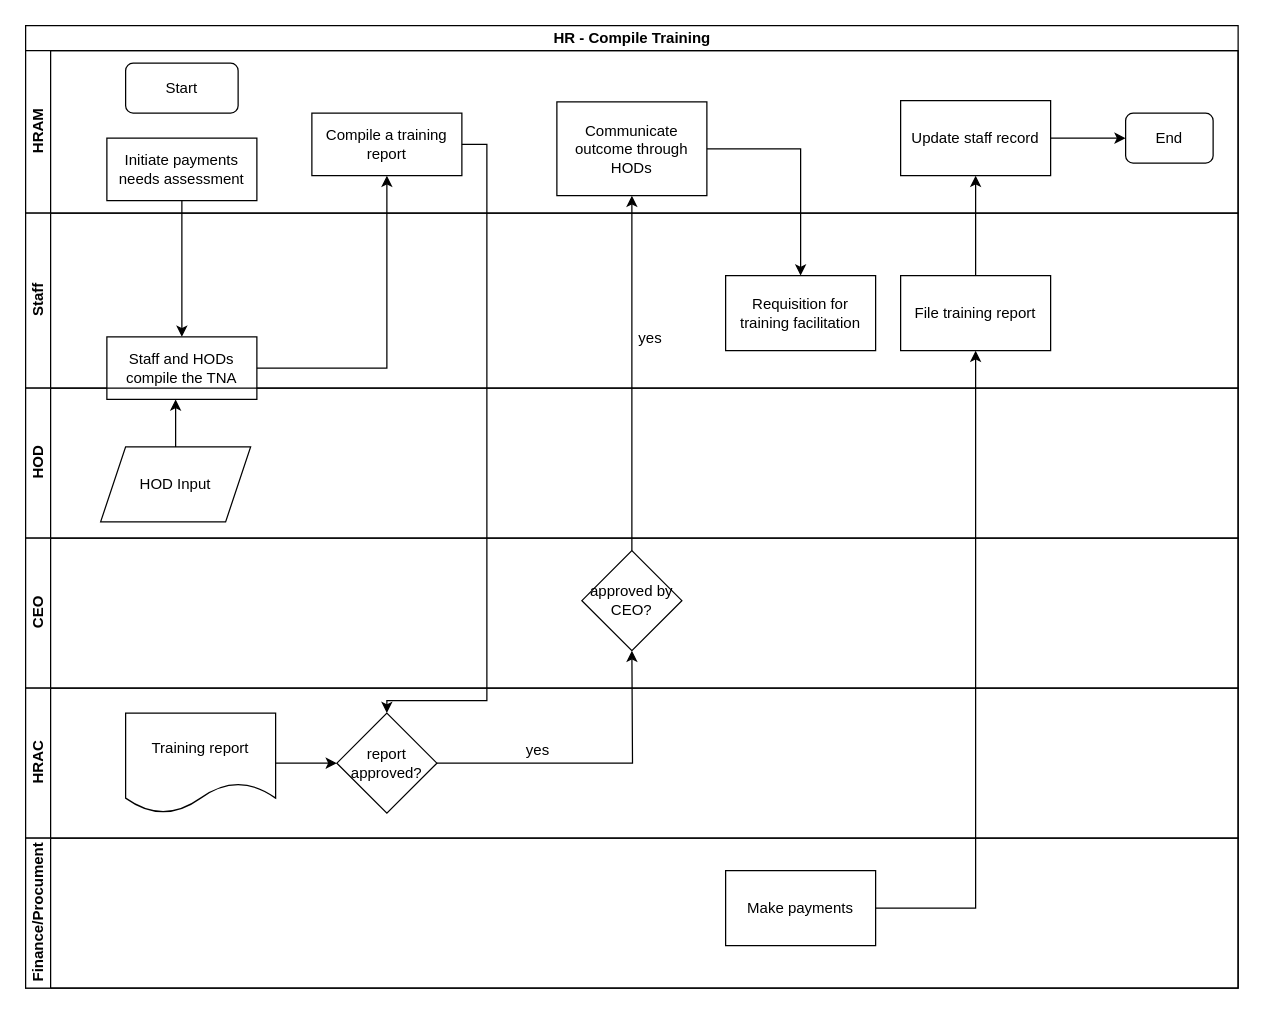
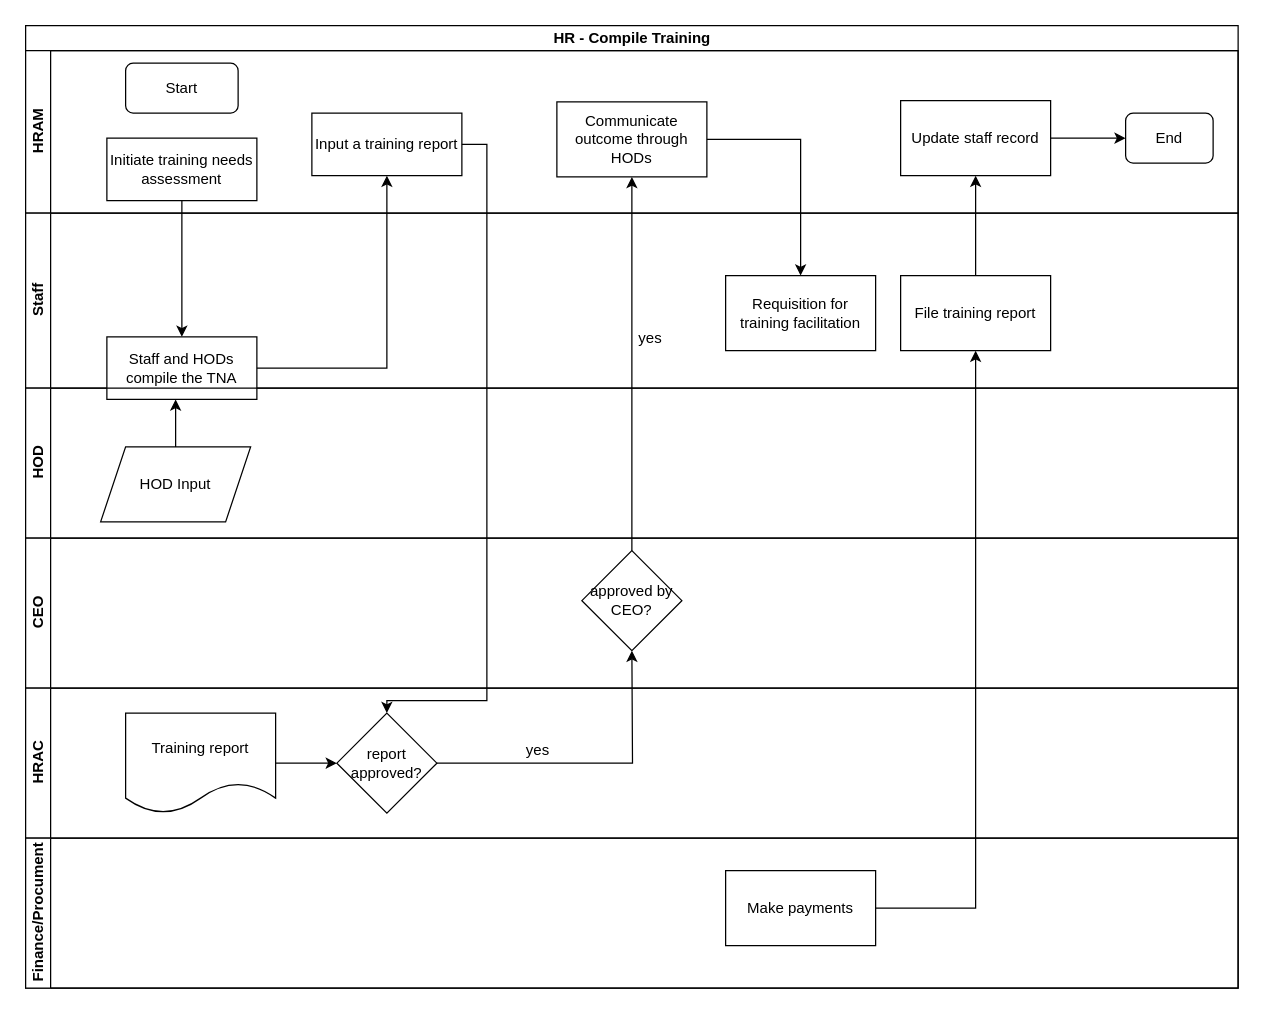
node "Compile a training report": label "Compile a training report" -> "Input a training report"
node "Communicate outcome through HODs": size 150x94 -> 150x75
node "Initiate payments needs assessment": label "Initiate payments needs assessment" -> "Initiate training needs assessment"
